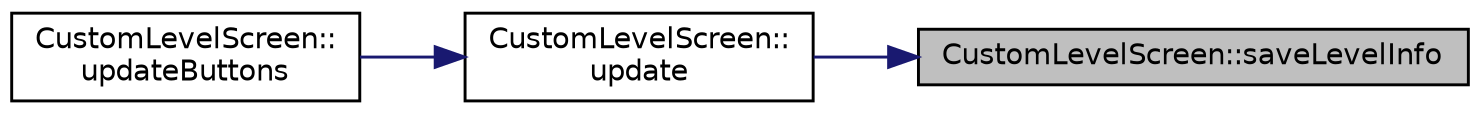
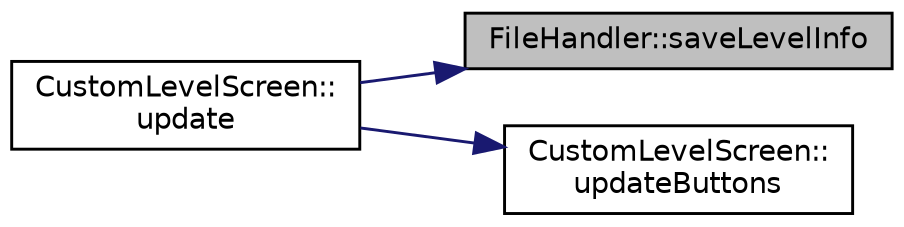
edge "CustomLevelScreen:: updateButtons" -> "CustomLevelScreen:: update": reversed
node "CustomLevelScreen::saveLevelInfo": label "CustomLevelScreen::saveLevelInfo" -> "FileHandler::saveLevelInfo"
